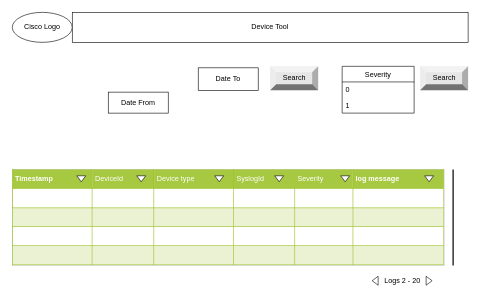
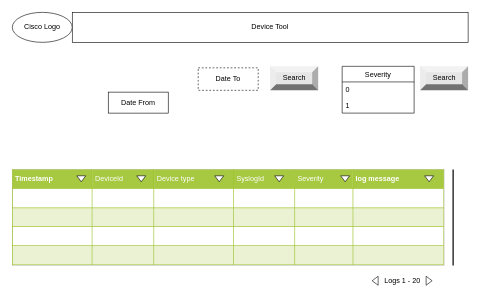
node "Date To": style solid -> dashed
node "Logs 2 - 20": label "Logs 2 - 20" -> "Logs 1 - 20"
